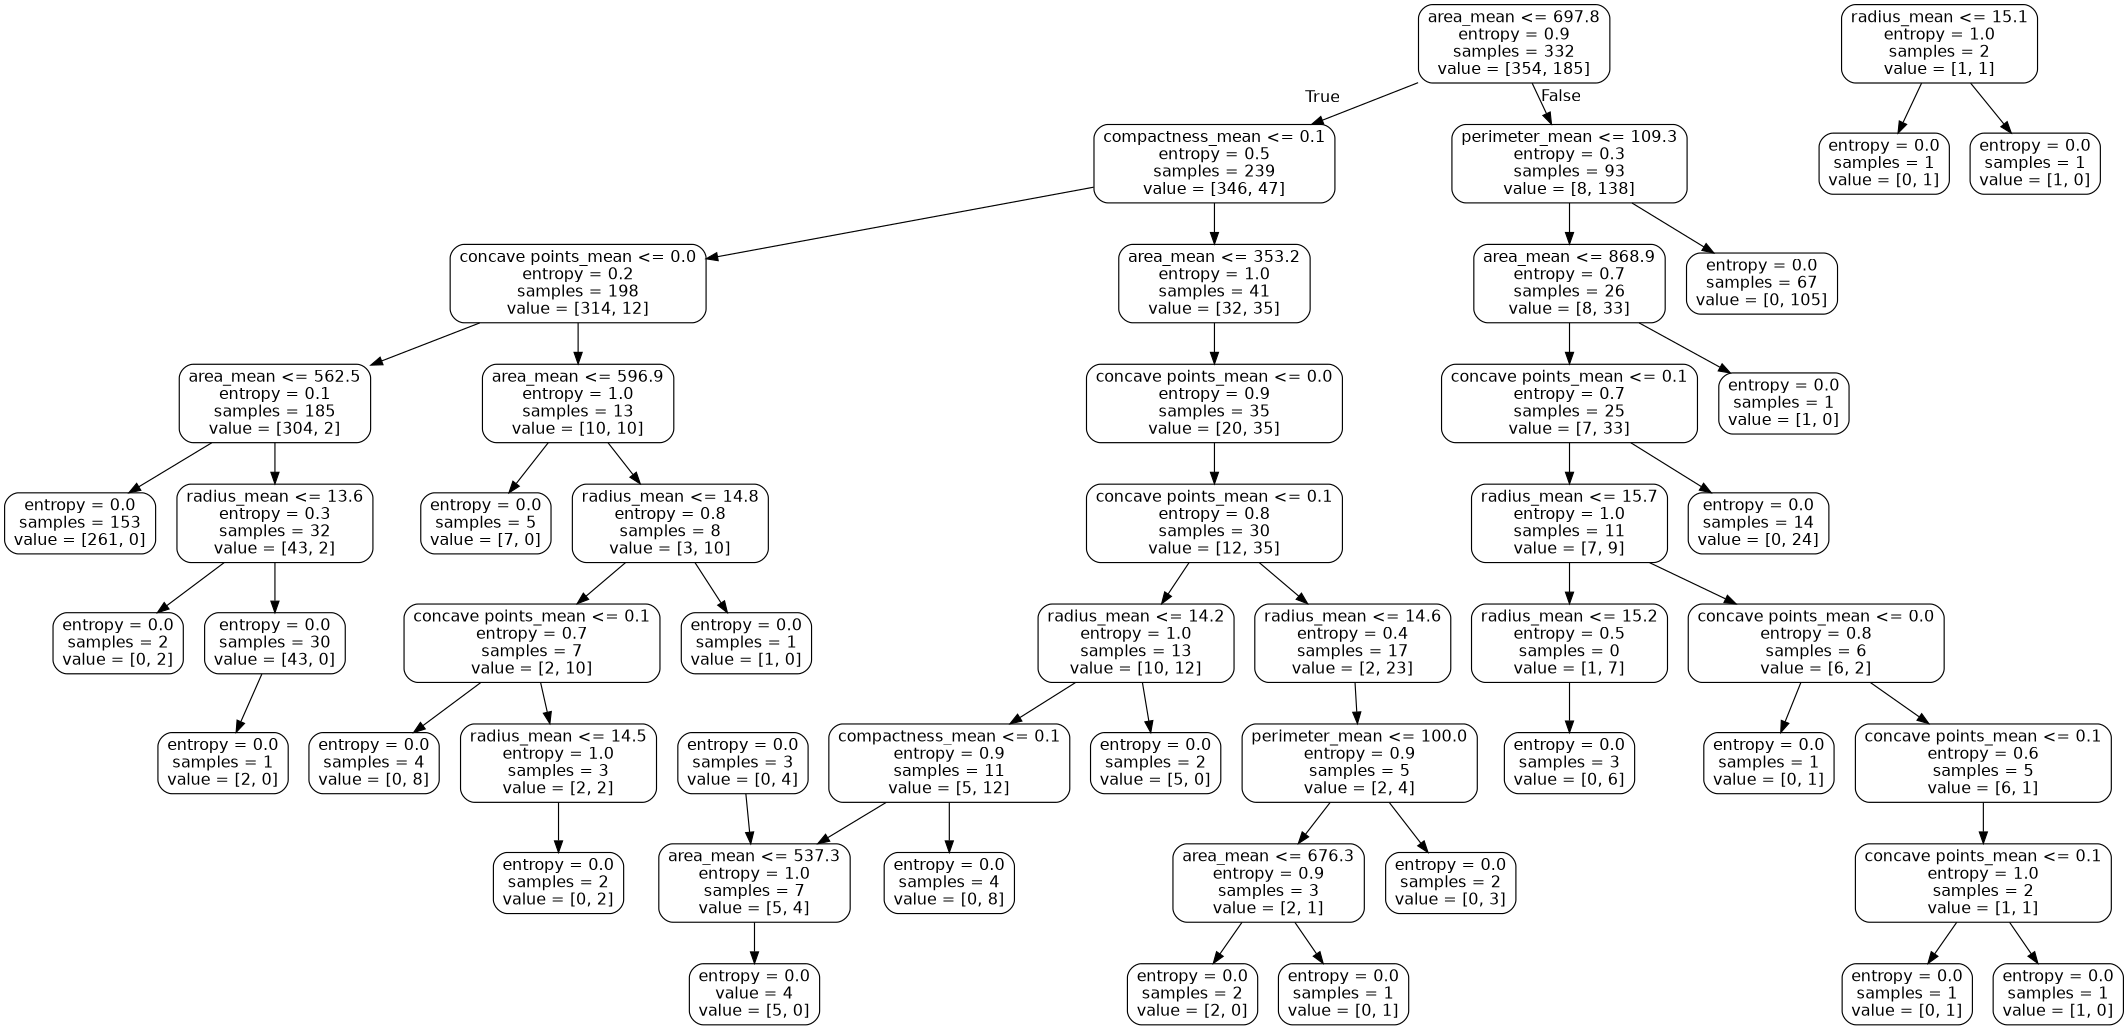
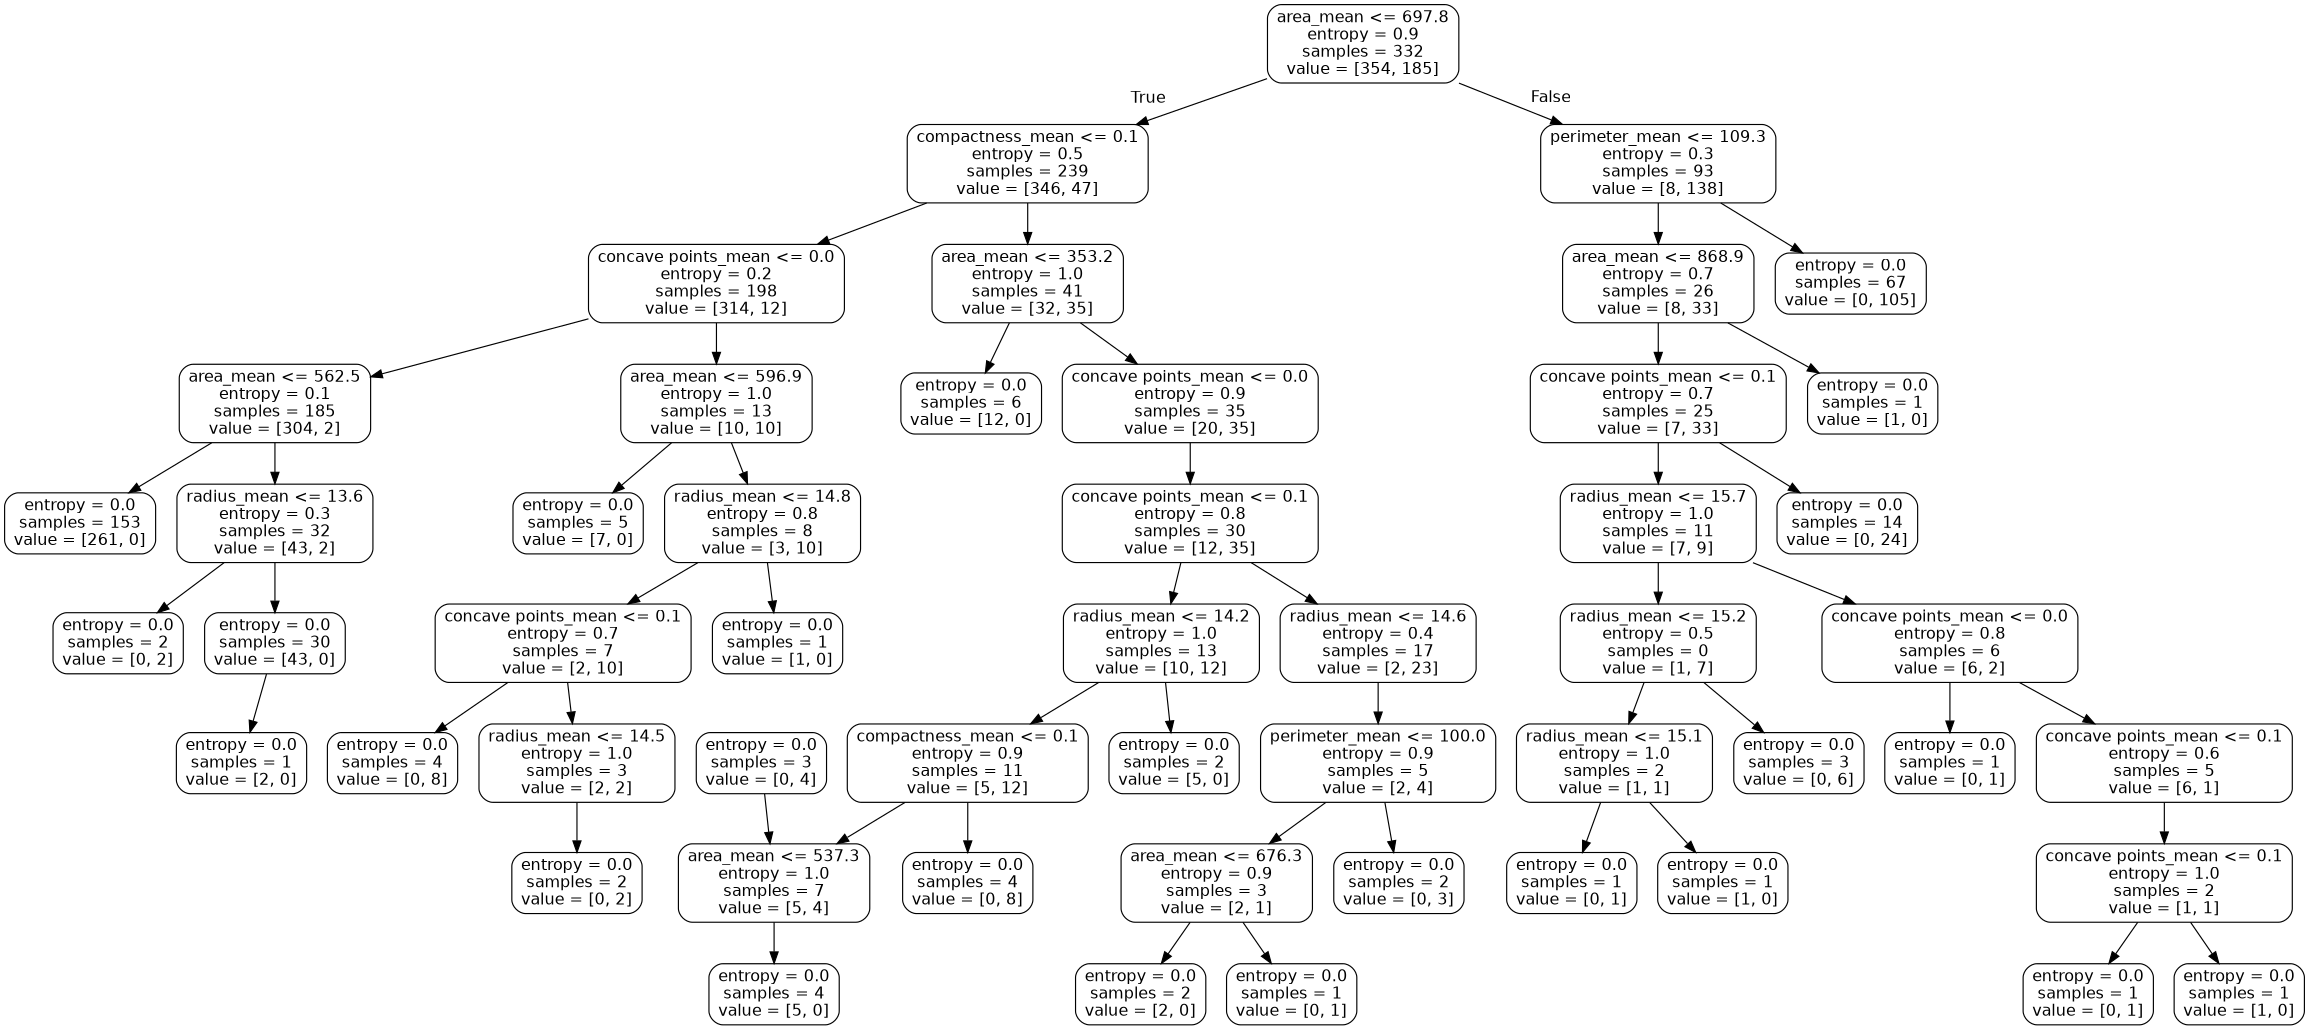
node "entropy = 0.0 samples = 6 value = [12, 0]": added
edge "radius_mean <= 15.2 entropy = 0.5 samples = 0 value = [1, 7]" -> "radius_mean <= 15.1 entropy = 1.0 samples = 2 value = [1, 1]": added
node "entropy = 0.0 value = 4 value = [5, 0]": label "entropy = 0.0 value = 4 value = [5, 0]" -> "entropy = 0.0 samples = 4 value = [5, 0]"
